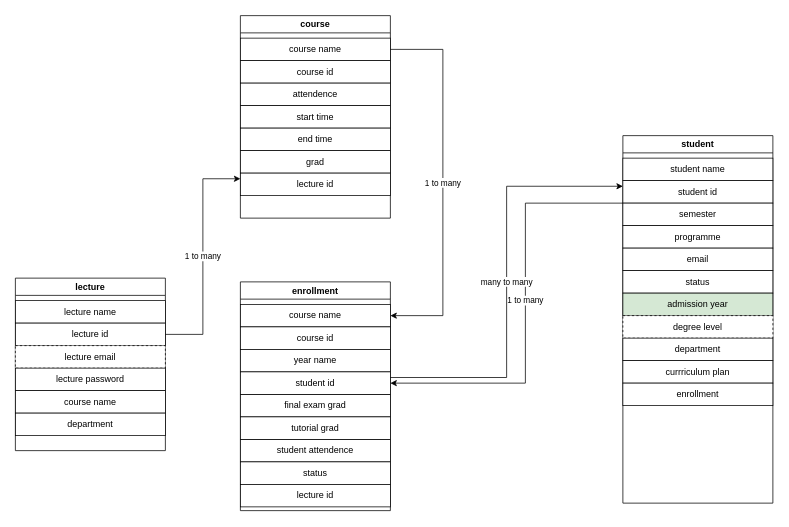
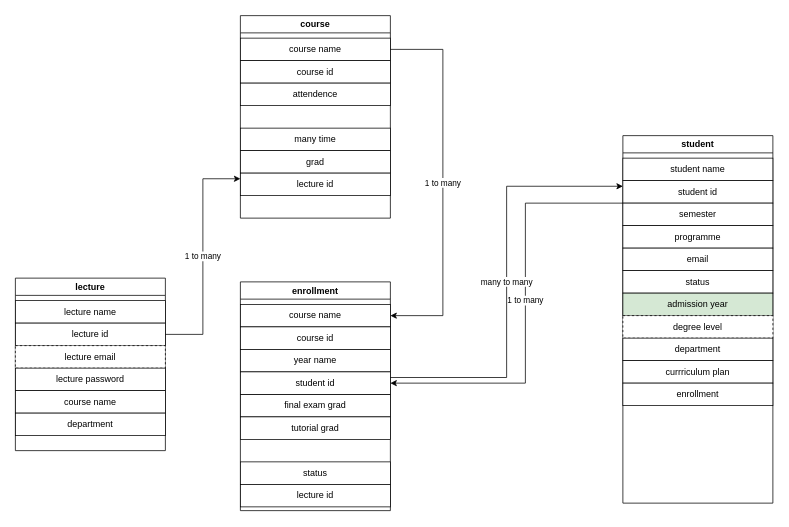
node "start time": removed
node "end time": label "end time" -> "many time"
node "student attendence": removed
